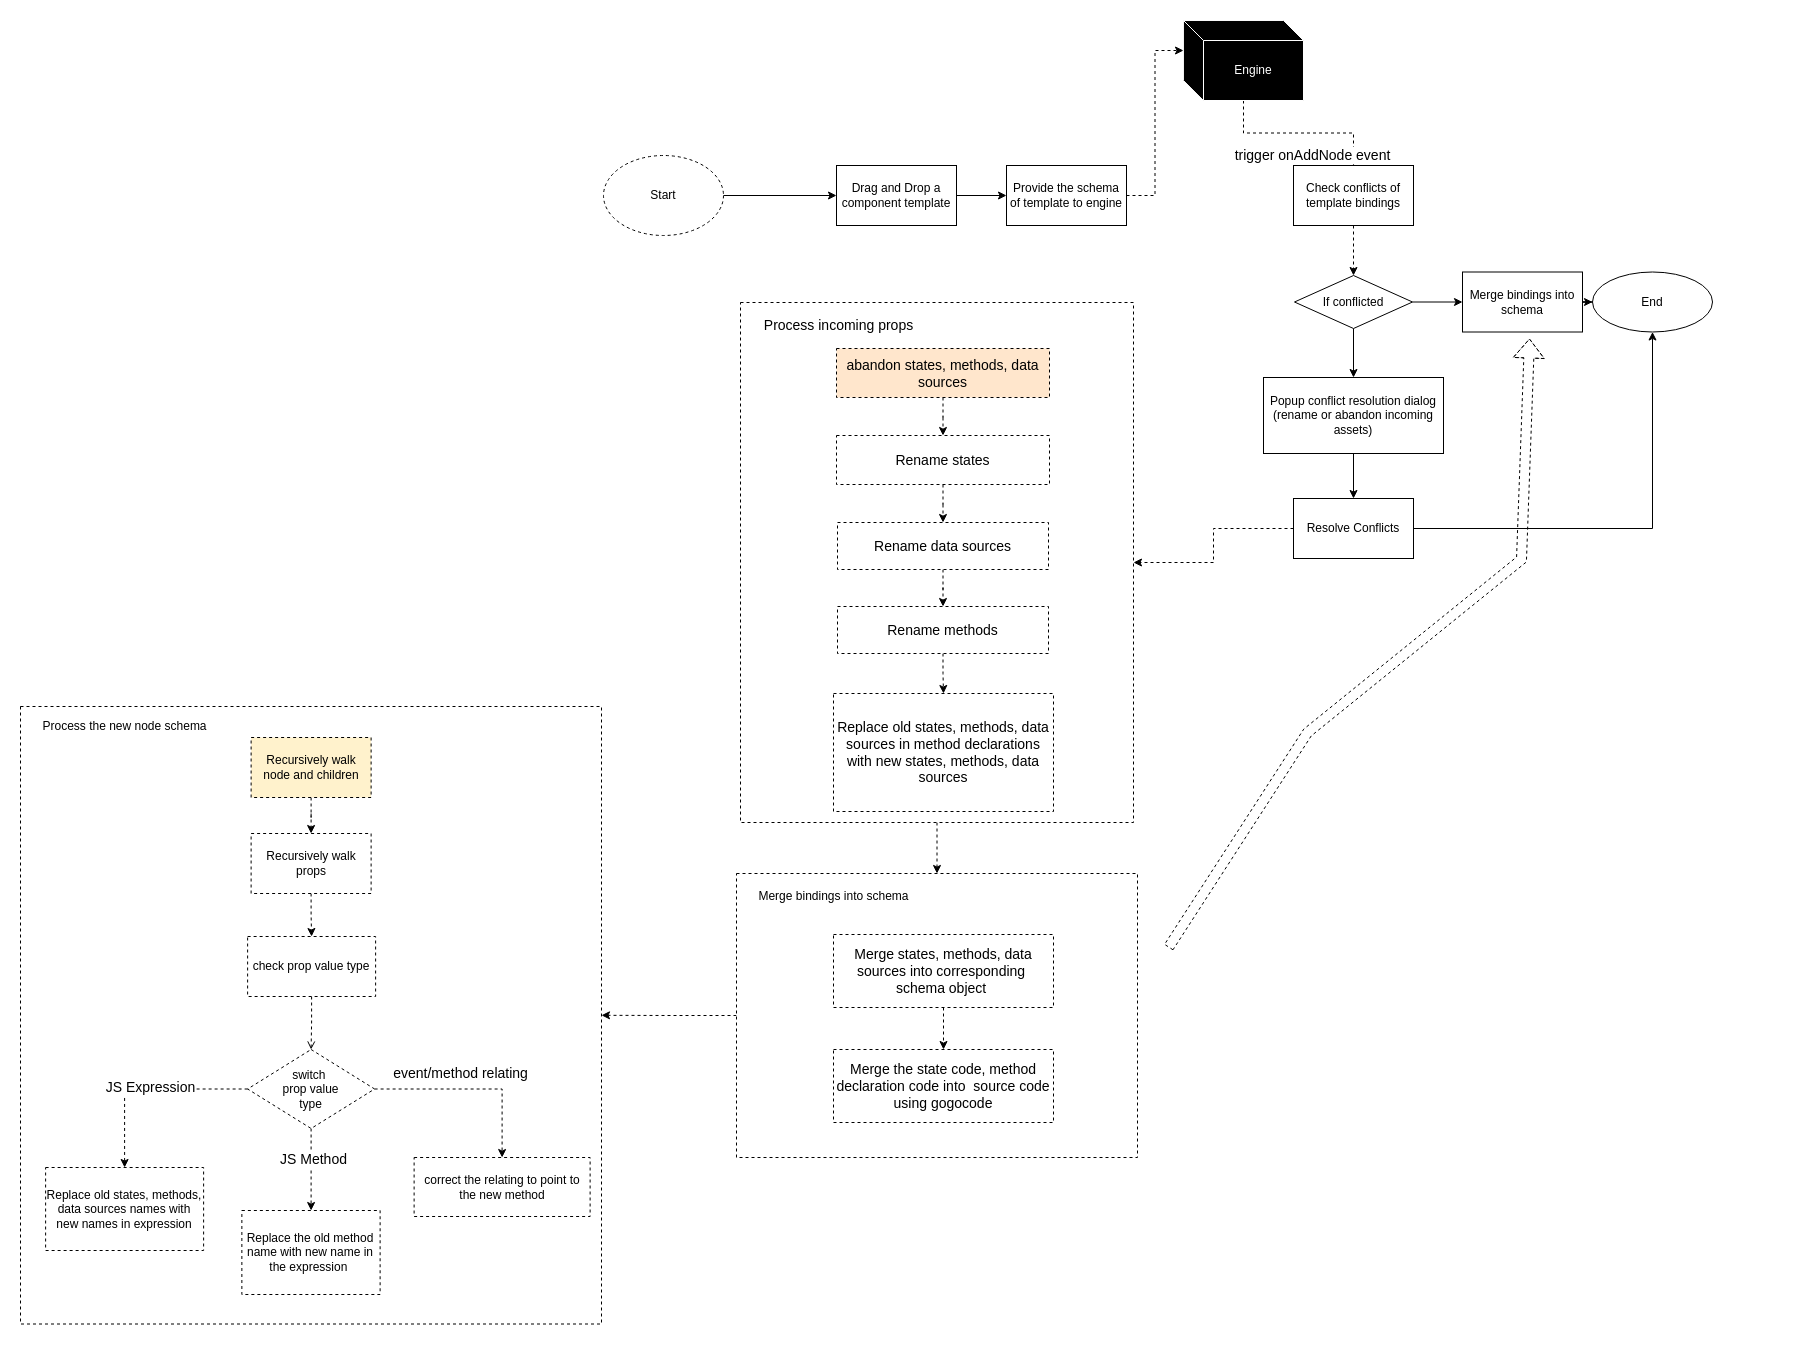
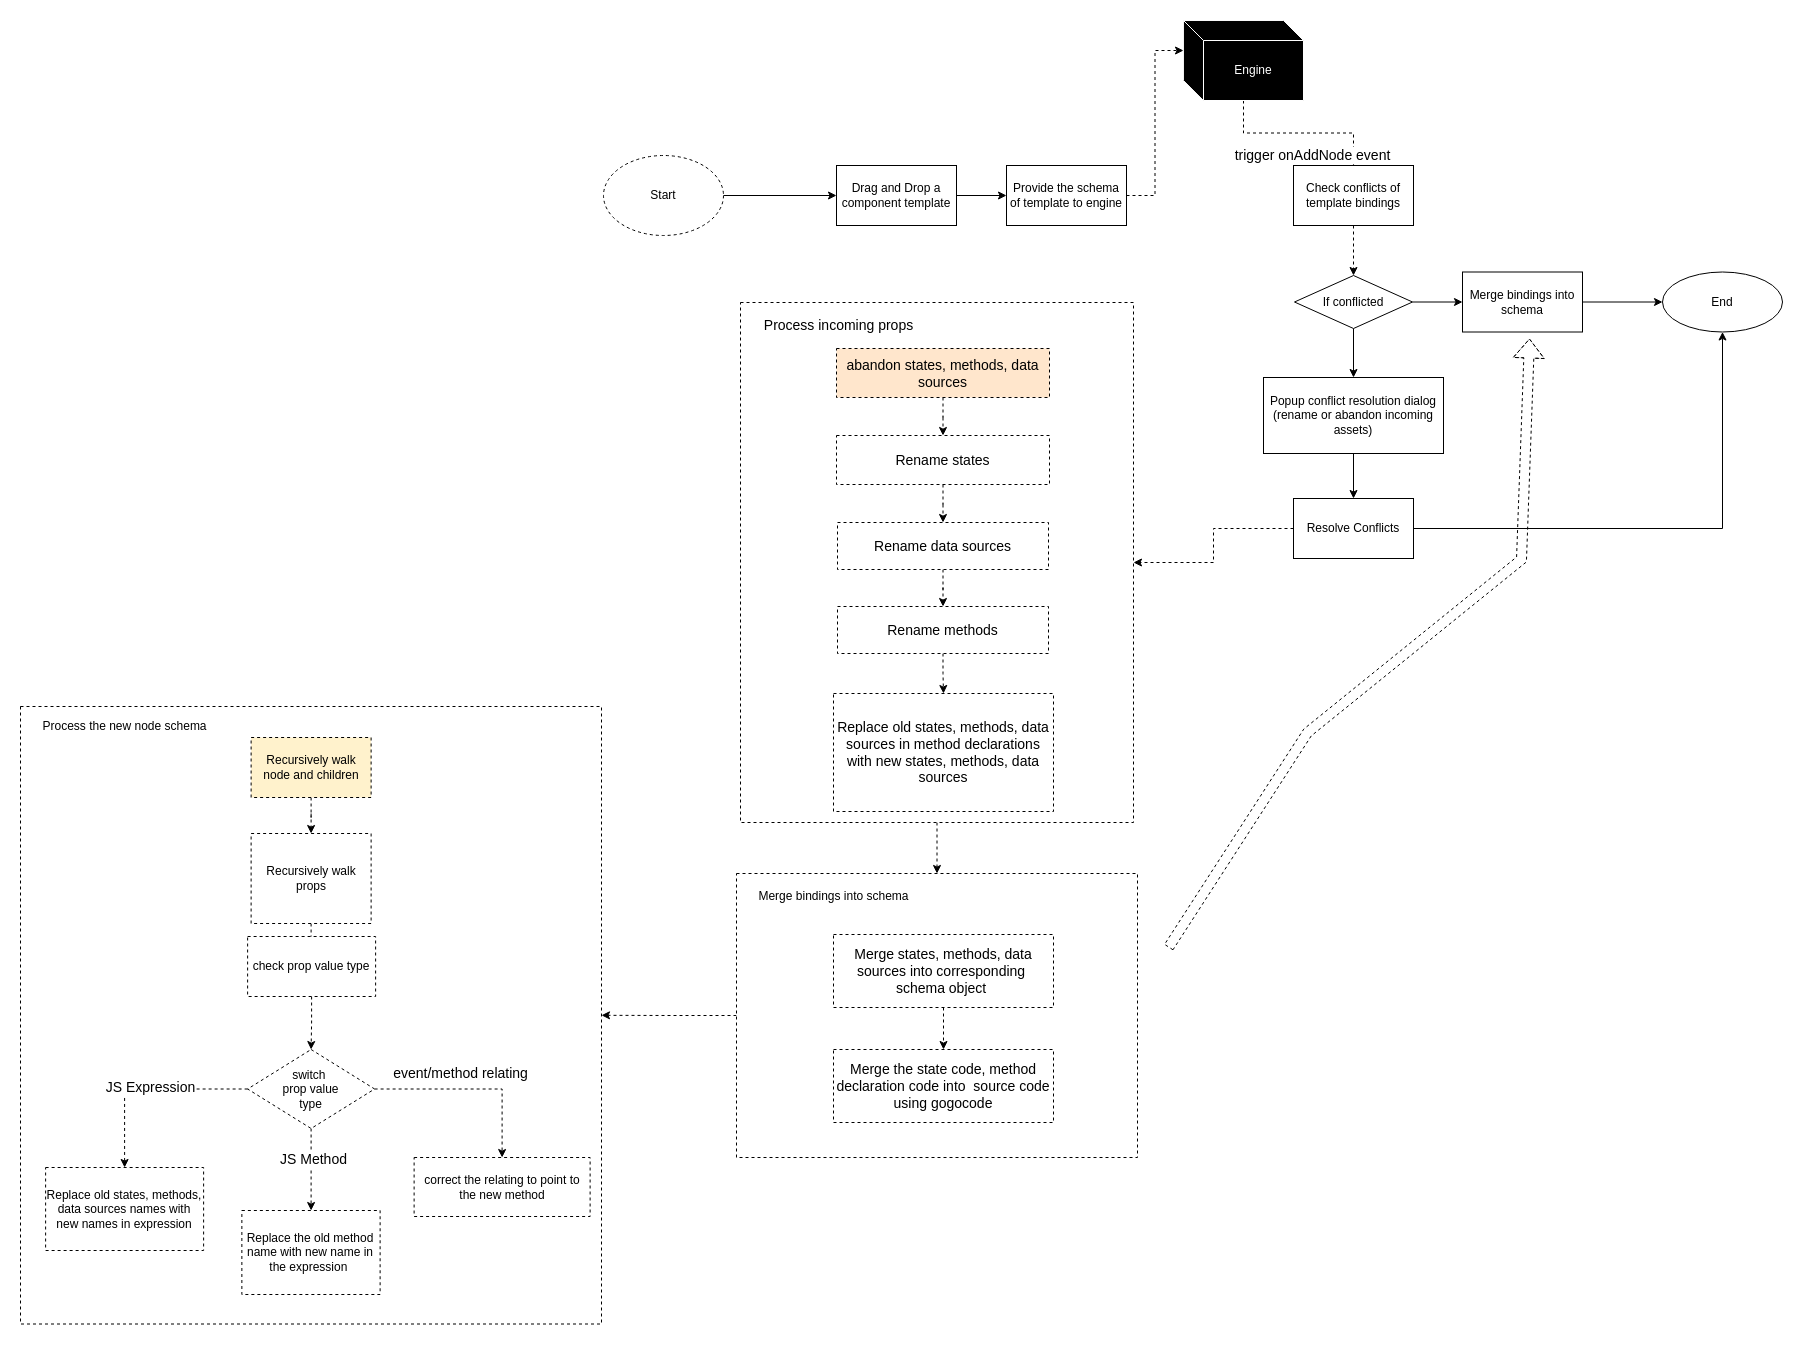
node "End": moved (1653, 302) -> (1723, 302)
node "Recursively walk props": size 120x60 -> 120x90
edge "check prop value type" -> "switch prop value type": arrowhead open -> classic
